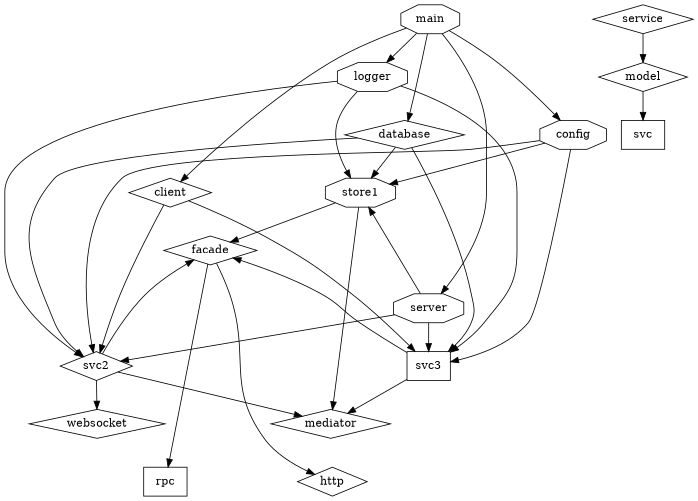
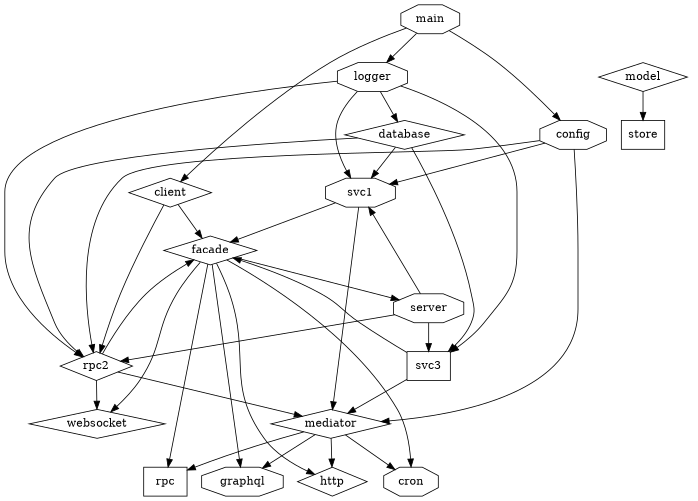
node "service": removed
edge "main" -> "database": now "logger" -> "database"
node "svc": label "svc" -> "store"
edge "main" -> "server": now "facade" -> "server"
node "store1": label "store1" -> "svc1"
edge "client" -> "svc3": now "client" -> "facade"
edge "config" -> "svc3": now "config" -> "mediator"
edge "facade" -> "websocket": added
node "svc2": label "svc2" -> "rpc2"
edge "mediator" -> "rpc": added
edge "mediator" -> "http": added
node "graphql": added
node "cron": added
